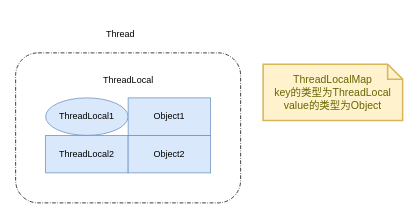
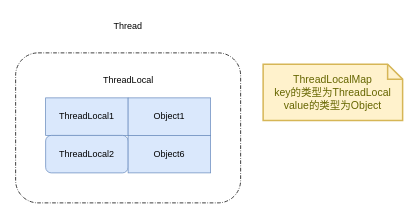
node "Thread": moved (120, 34) -> (128, 27)
node "ThreadLocal1": shape ellipse -> rectangle
node "ThreadLocal2": shape rectangle -> rounded rectangle
node "Object2": label "Object2" -> "Object6"
